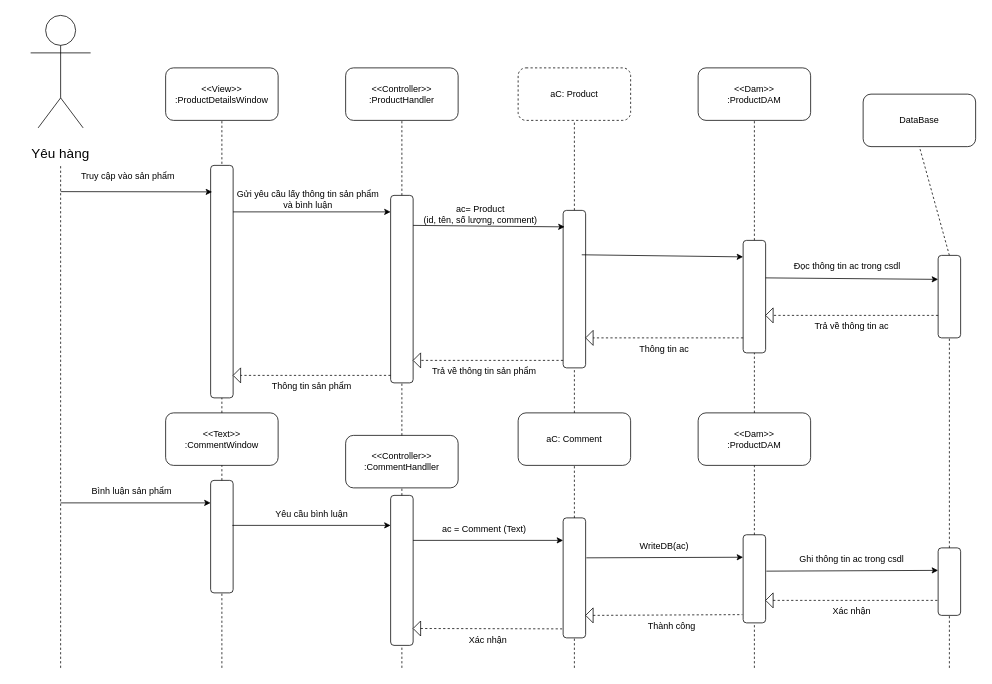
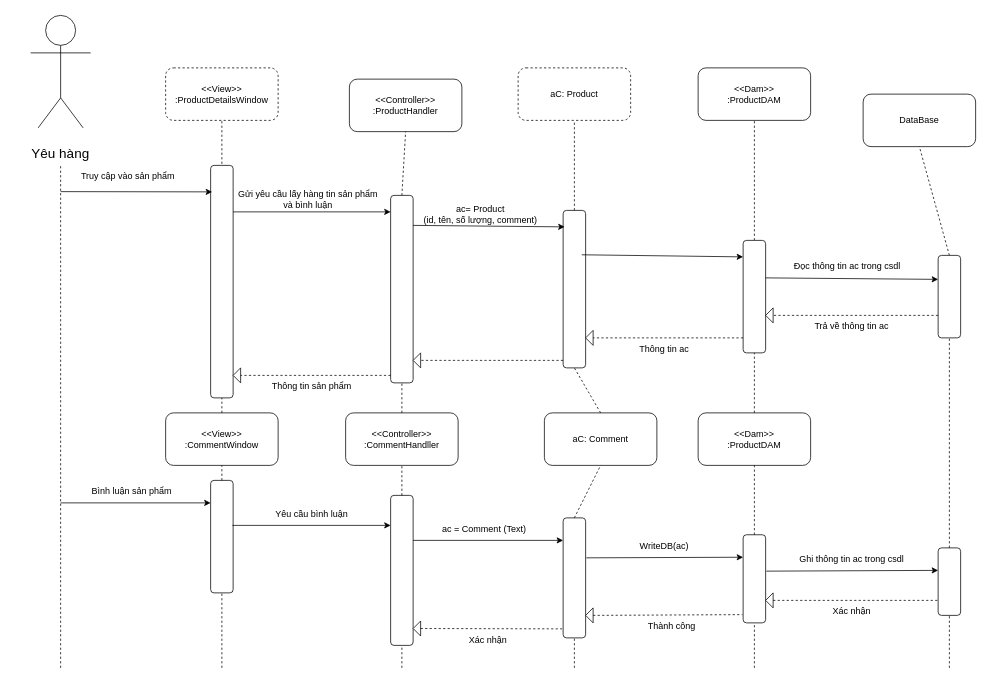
node "<<View>> :ProductDetailsWindow": style solid -> dashed
node "<<Controller>> :ProductHandler": moved (402, 94) -> (405, 105)
node "Gửi yêu cầu lấy thông tin sản phẩm và bình luận": label "Gửi yêu cầu lấy thông tin sản phẩm và bình luận" -> "Gửi yêu cầu lấy hàng tin sản phẩm và bình luận"
node "Trả về thông tin sản phẩm": removed
node "<<Text>> :CommentWindow": label "<<Text>> :CommentWindow" -> "<<View>> :CommentWindow"
node "aC: Comment": moved (574, 439) -> (600, 439)
node "<<Controller>> :CommentHandller": moved (402, 462) -> (402, 439)
